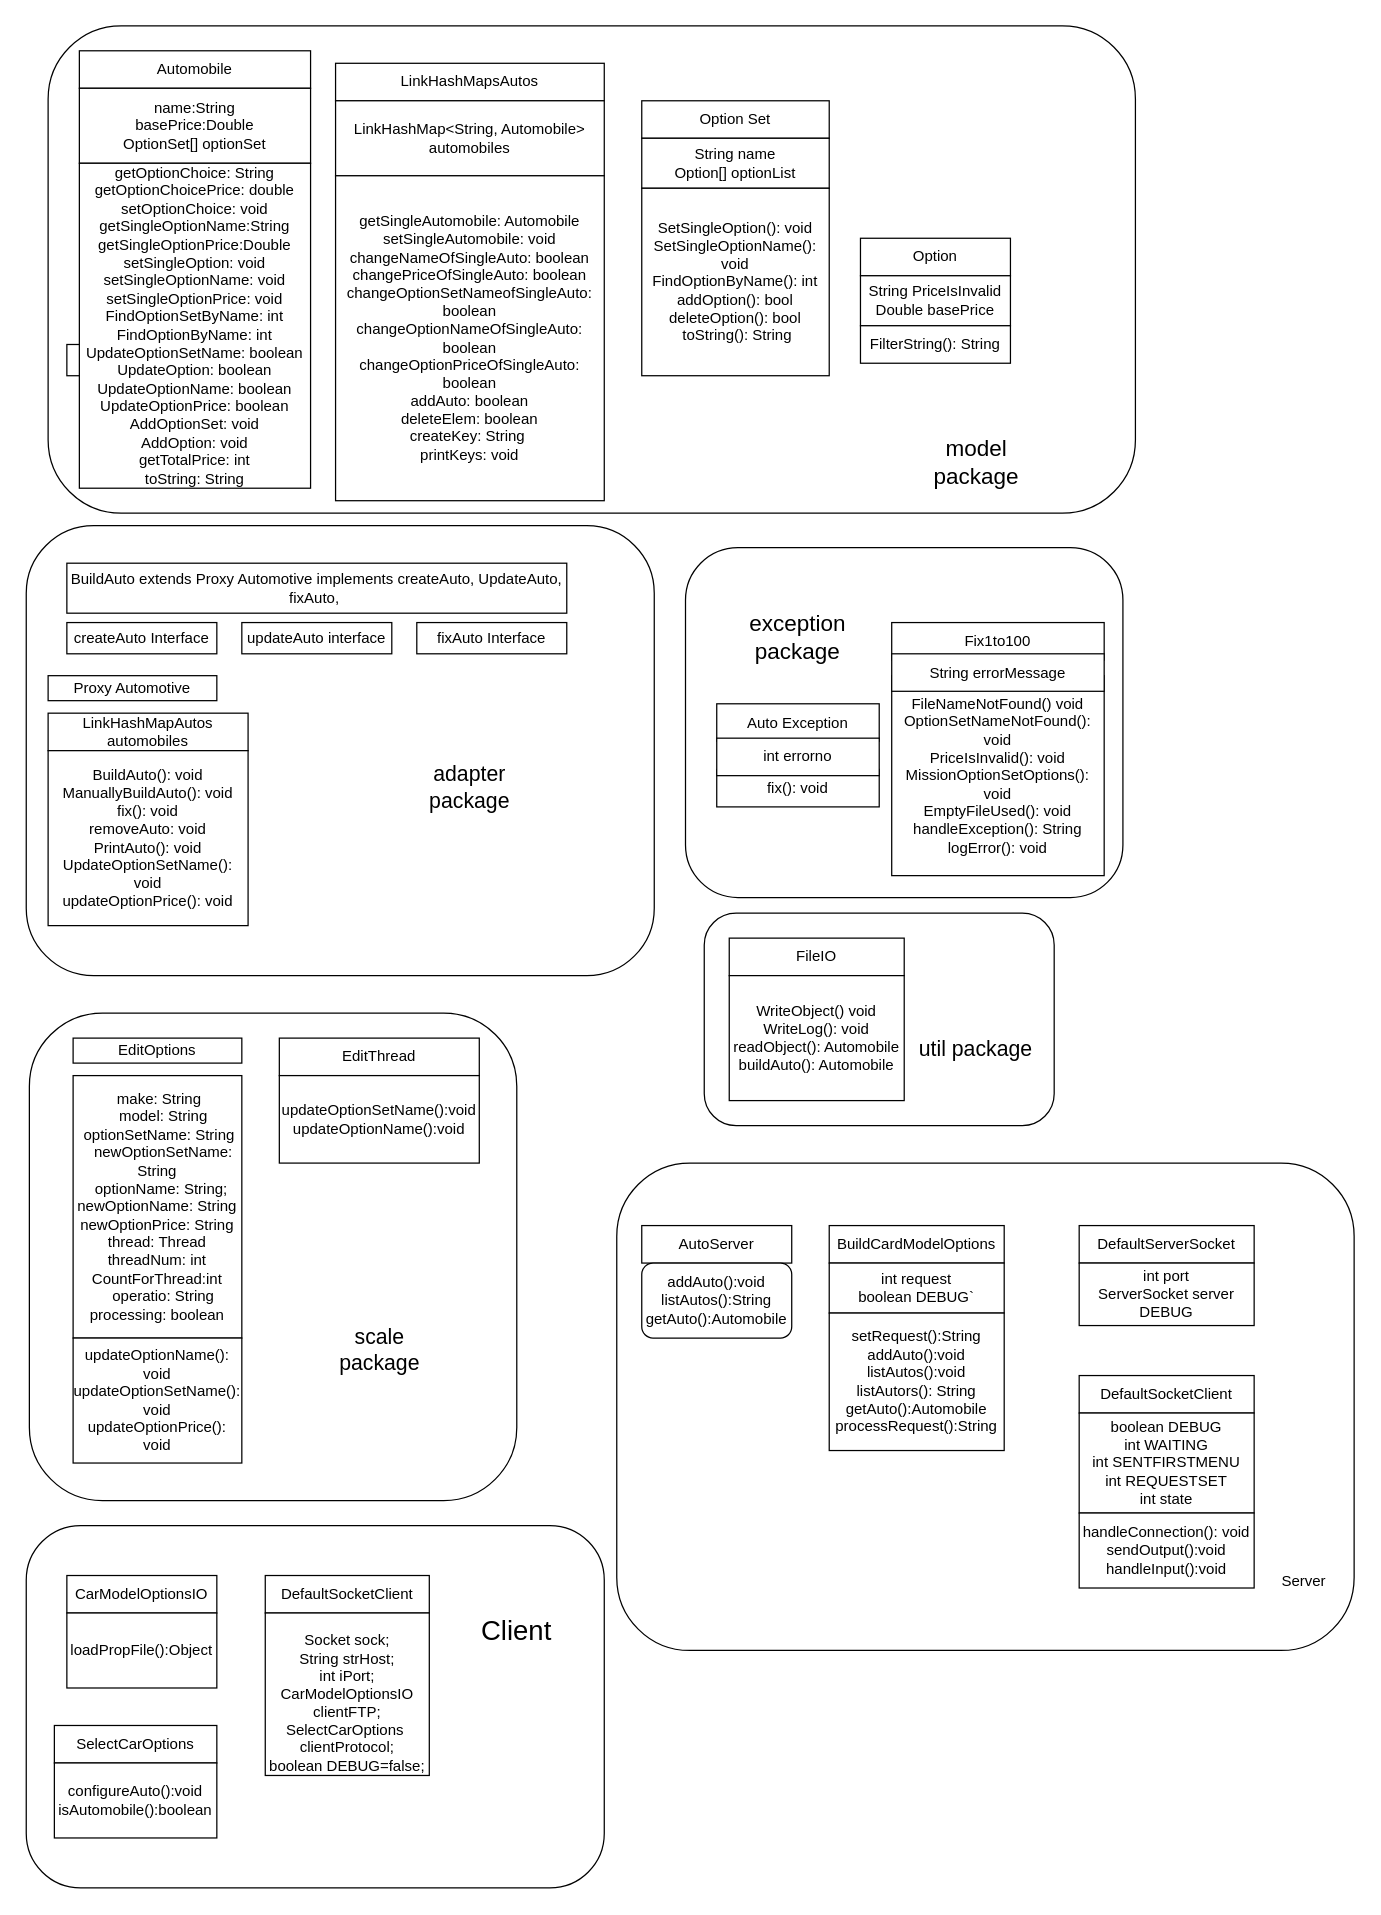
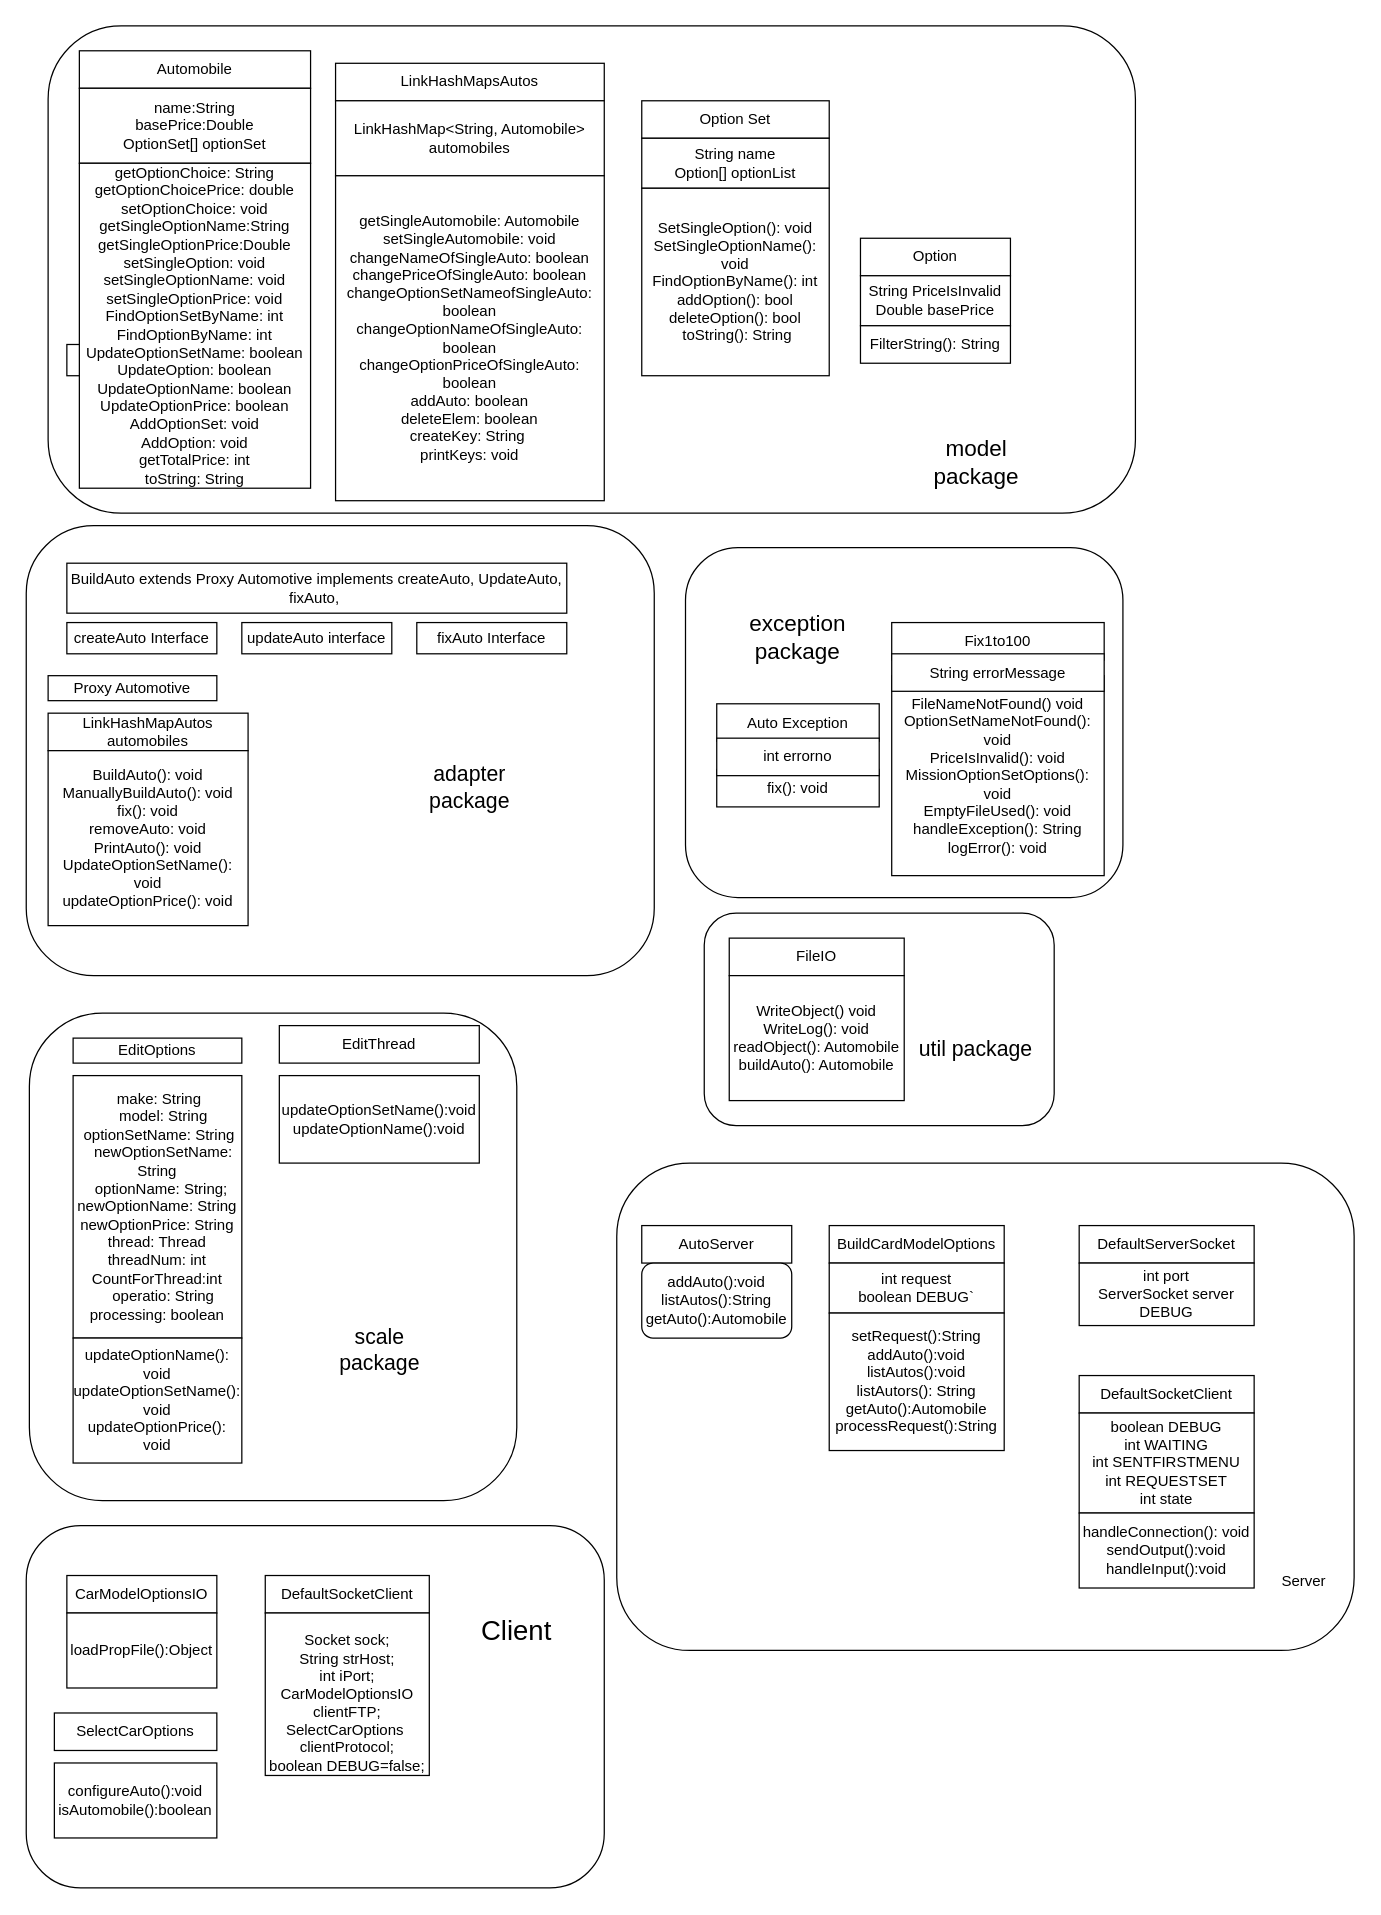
node "EditThread": moved (379, 1057) -> (379, 1044)
node "SelectCarOptions": moved (136, 1744) -> (136, 1732)
